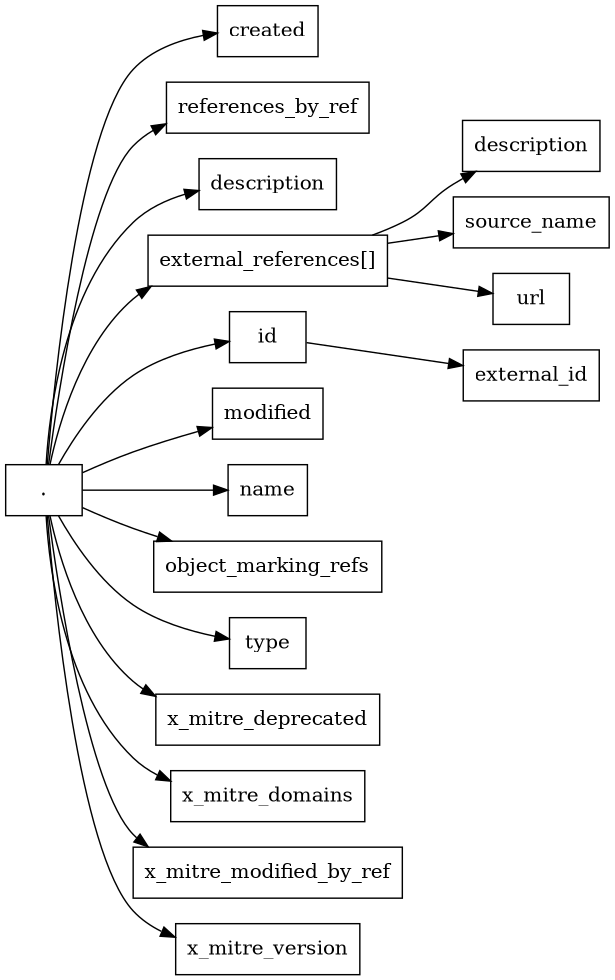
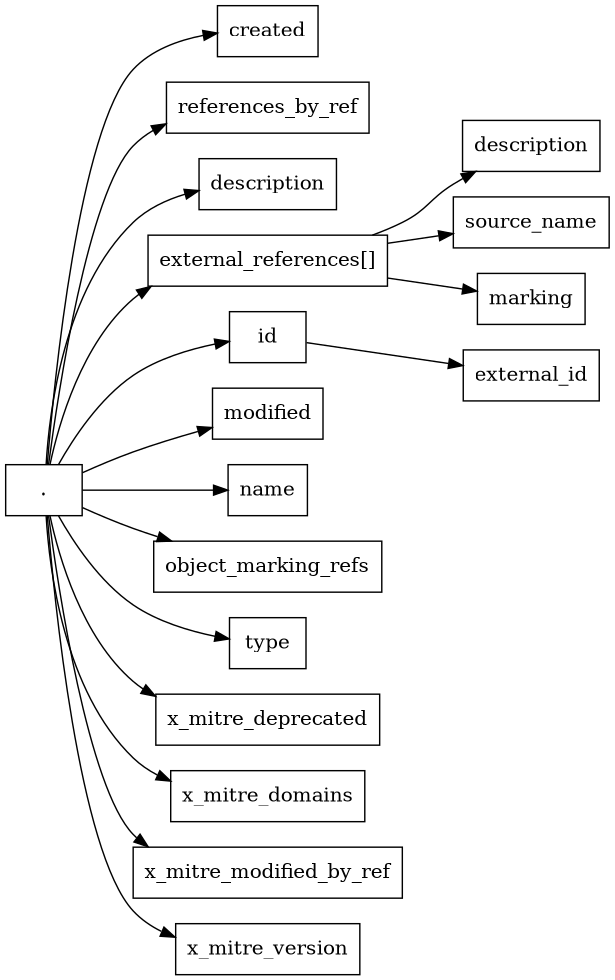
node "url": label "url" -> "marking"
